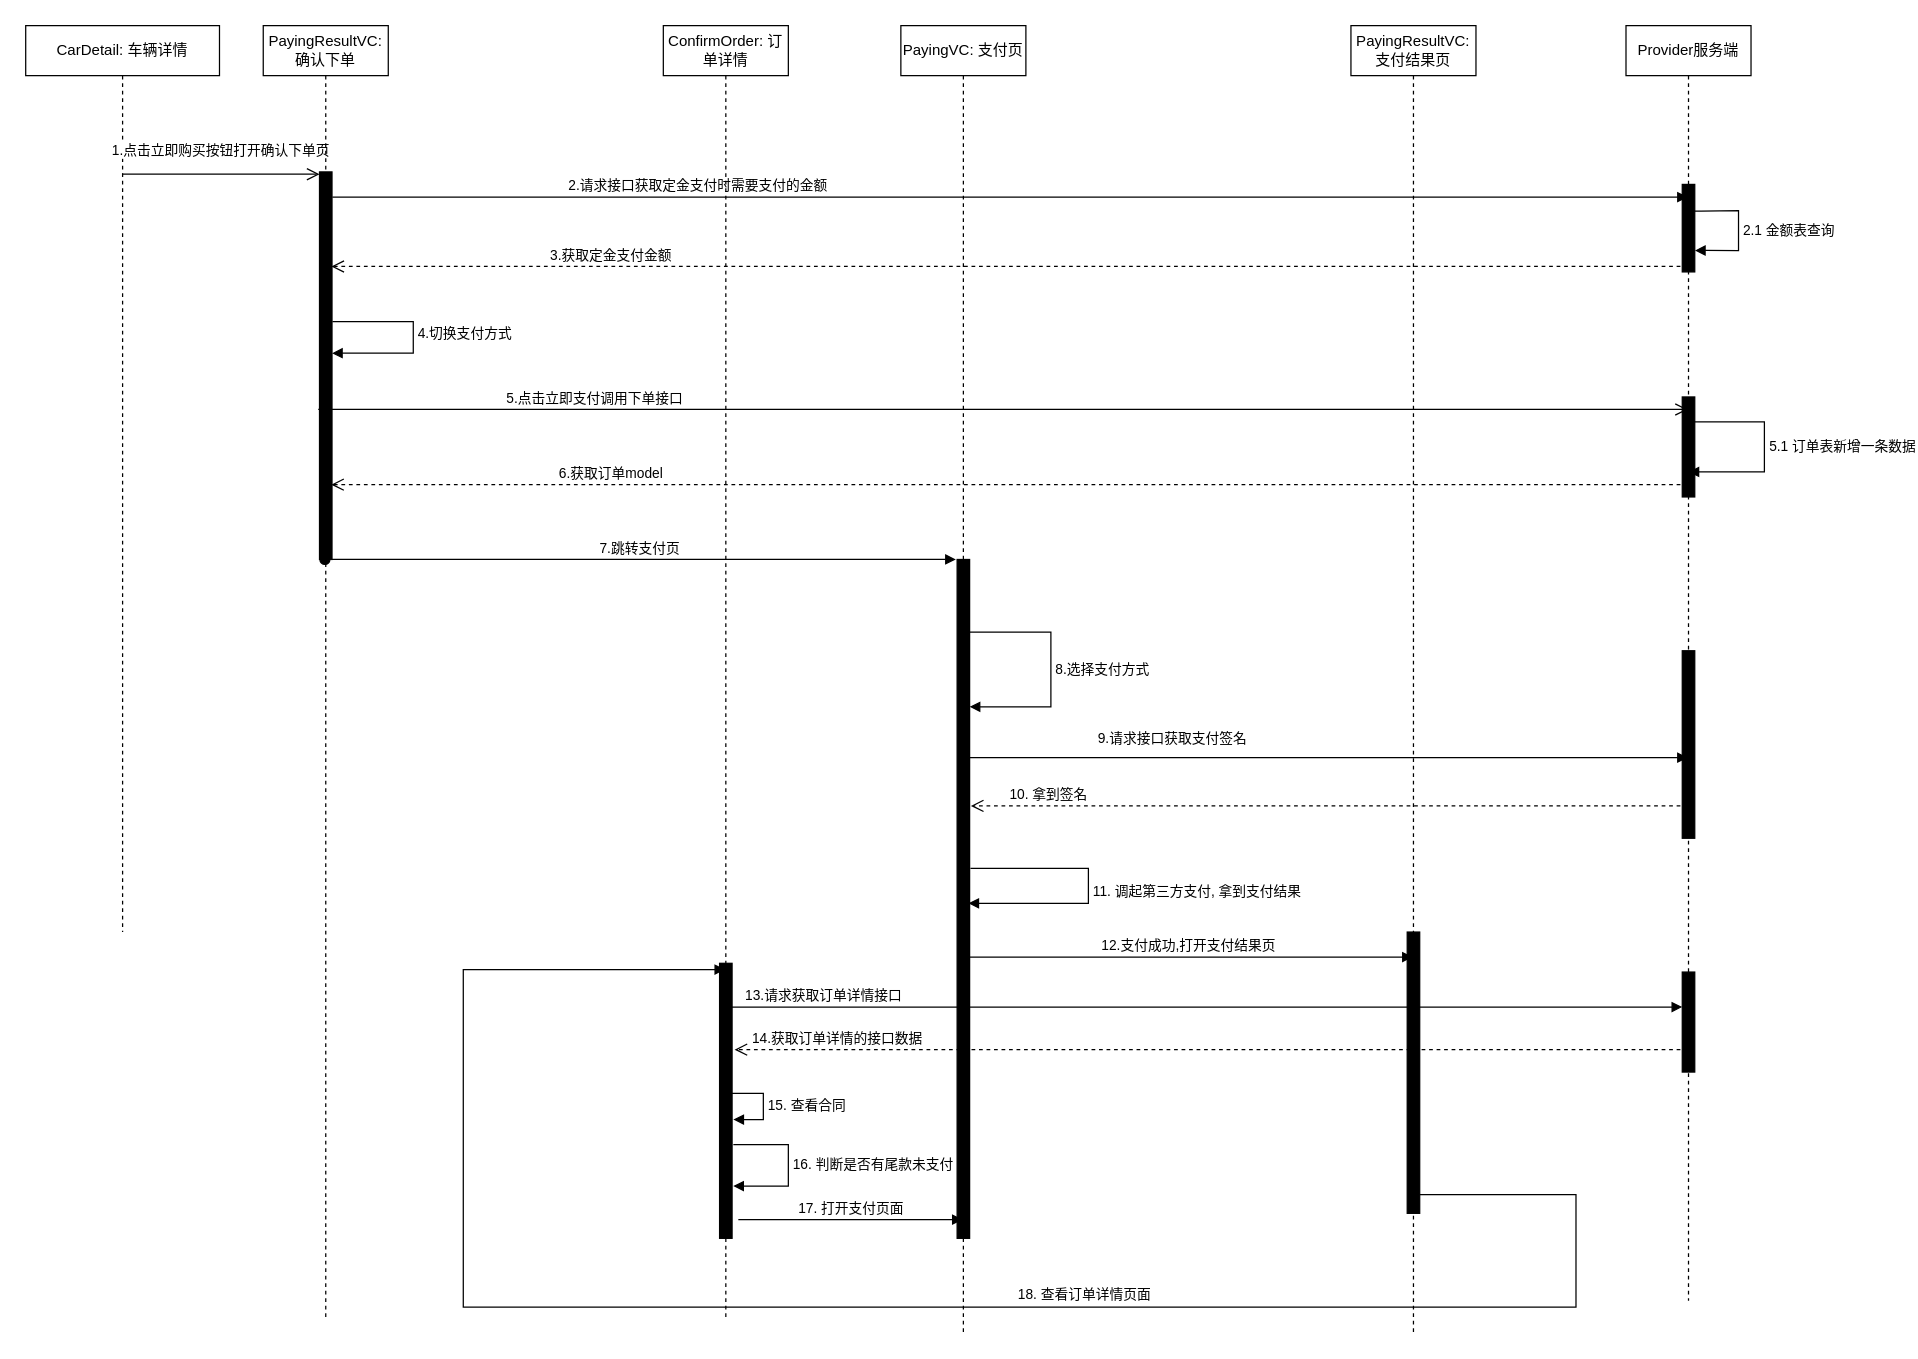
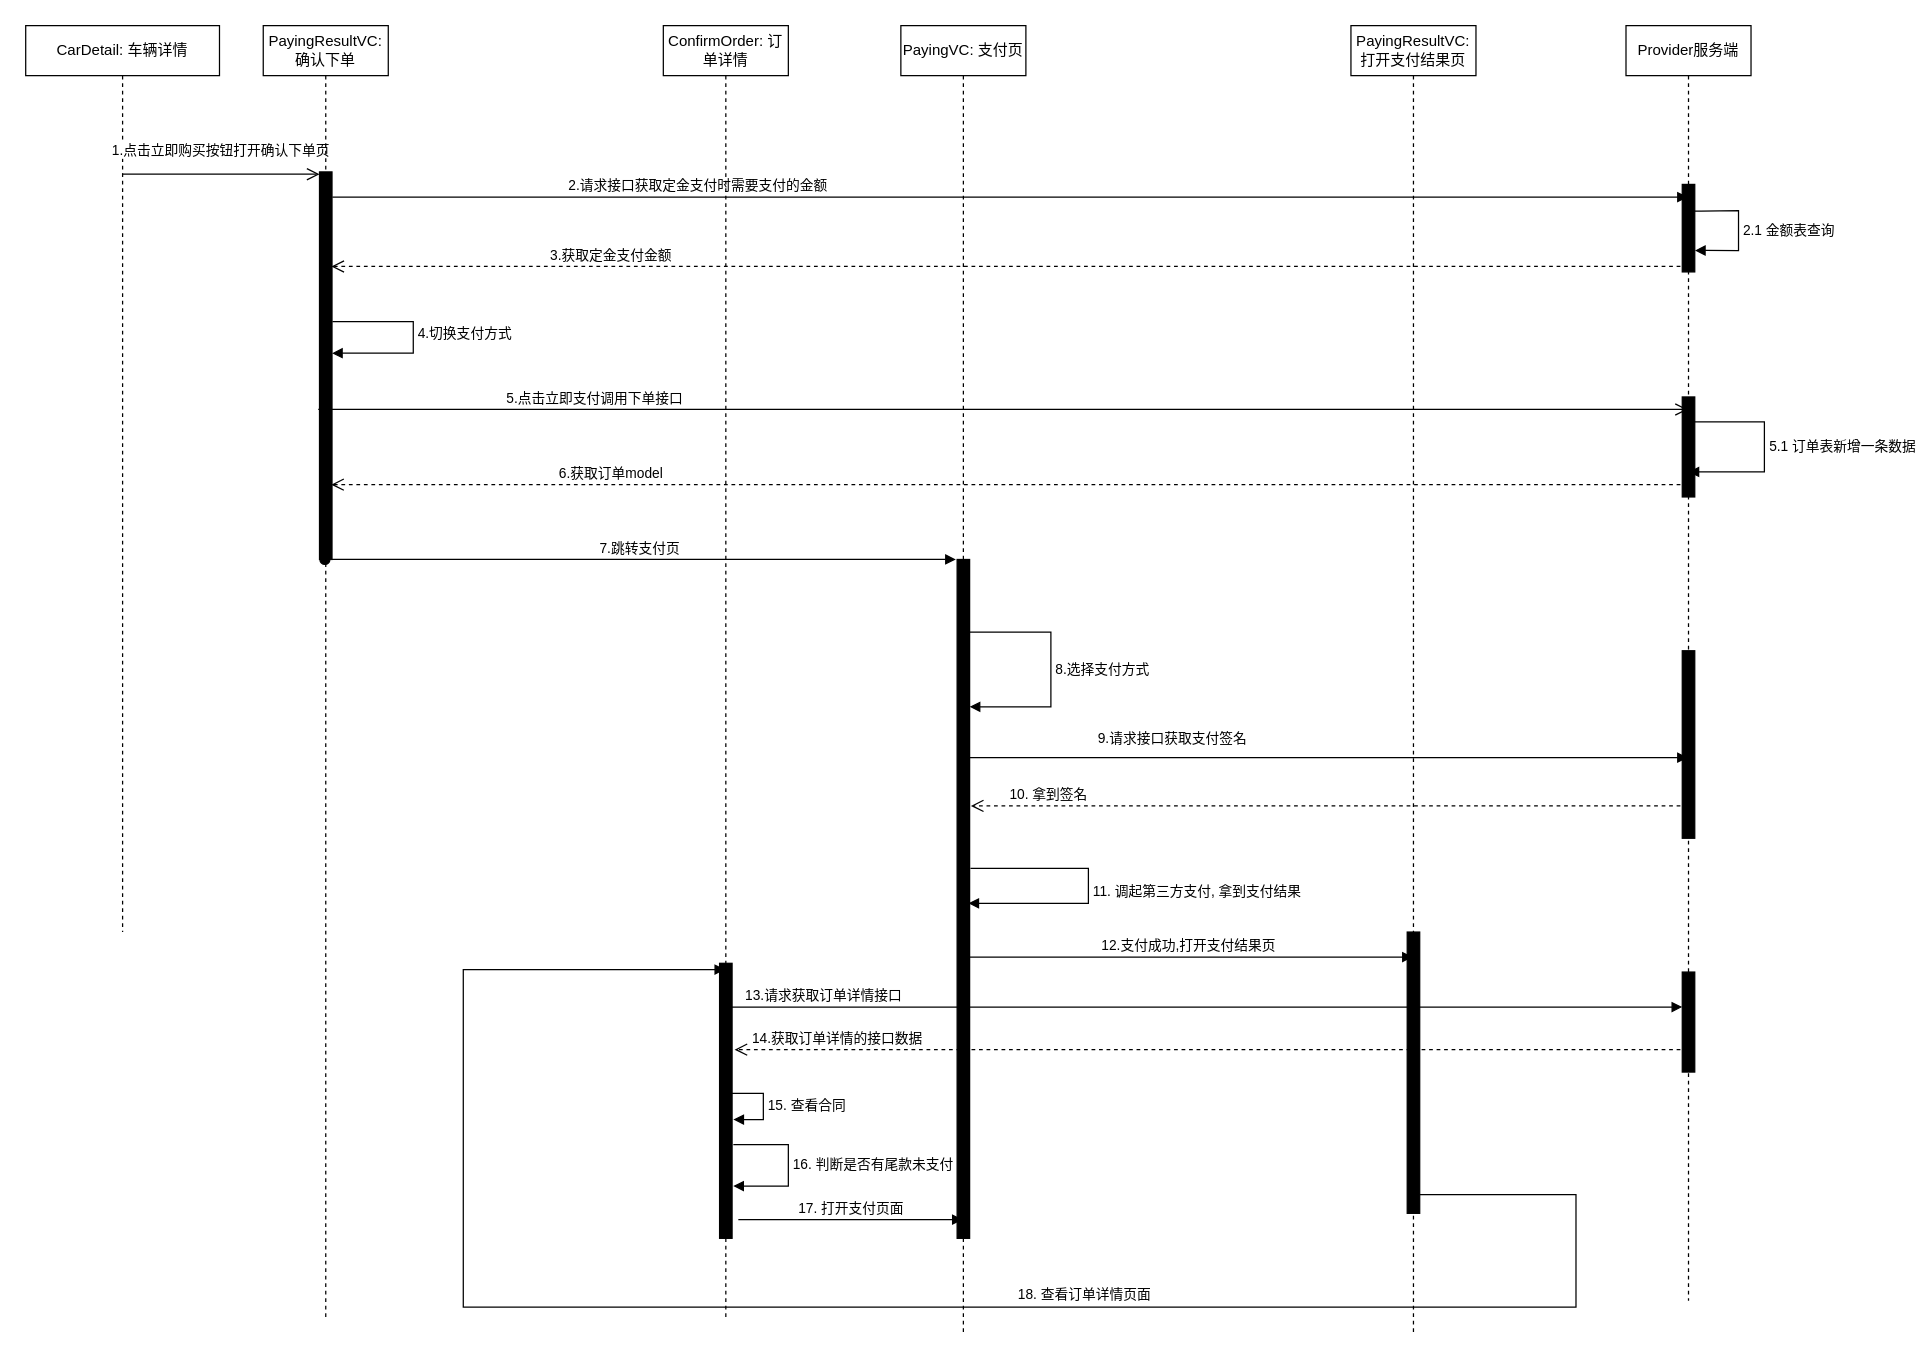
node "PayingResultVC: 支付结果页": label "PayingResultVC: 支付结果页" -> "PayingResultVC: 打开支付结果页"
